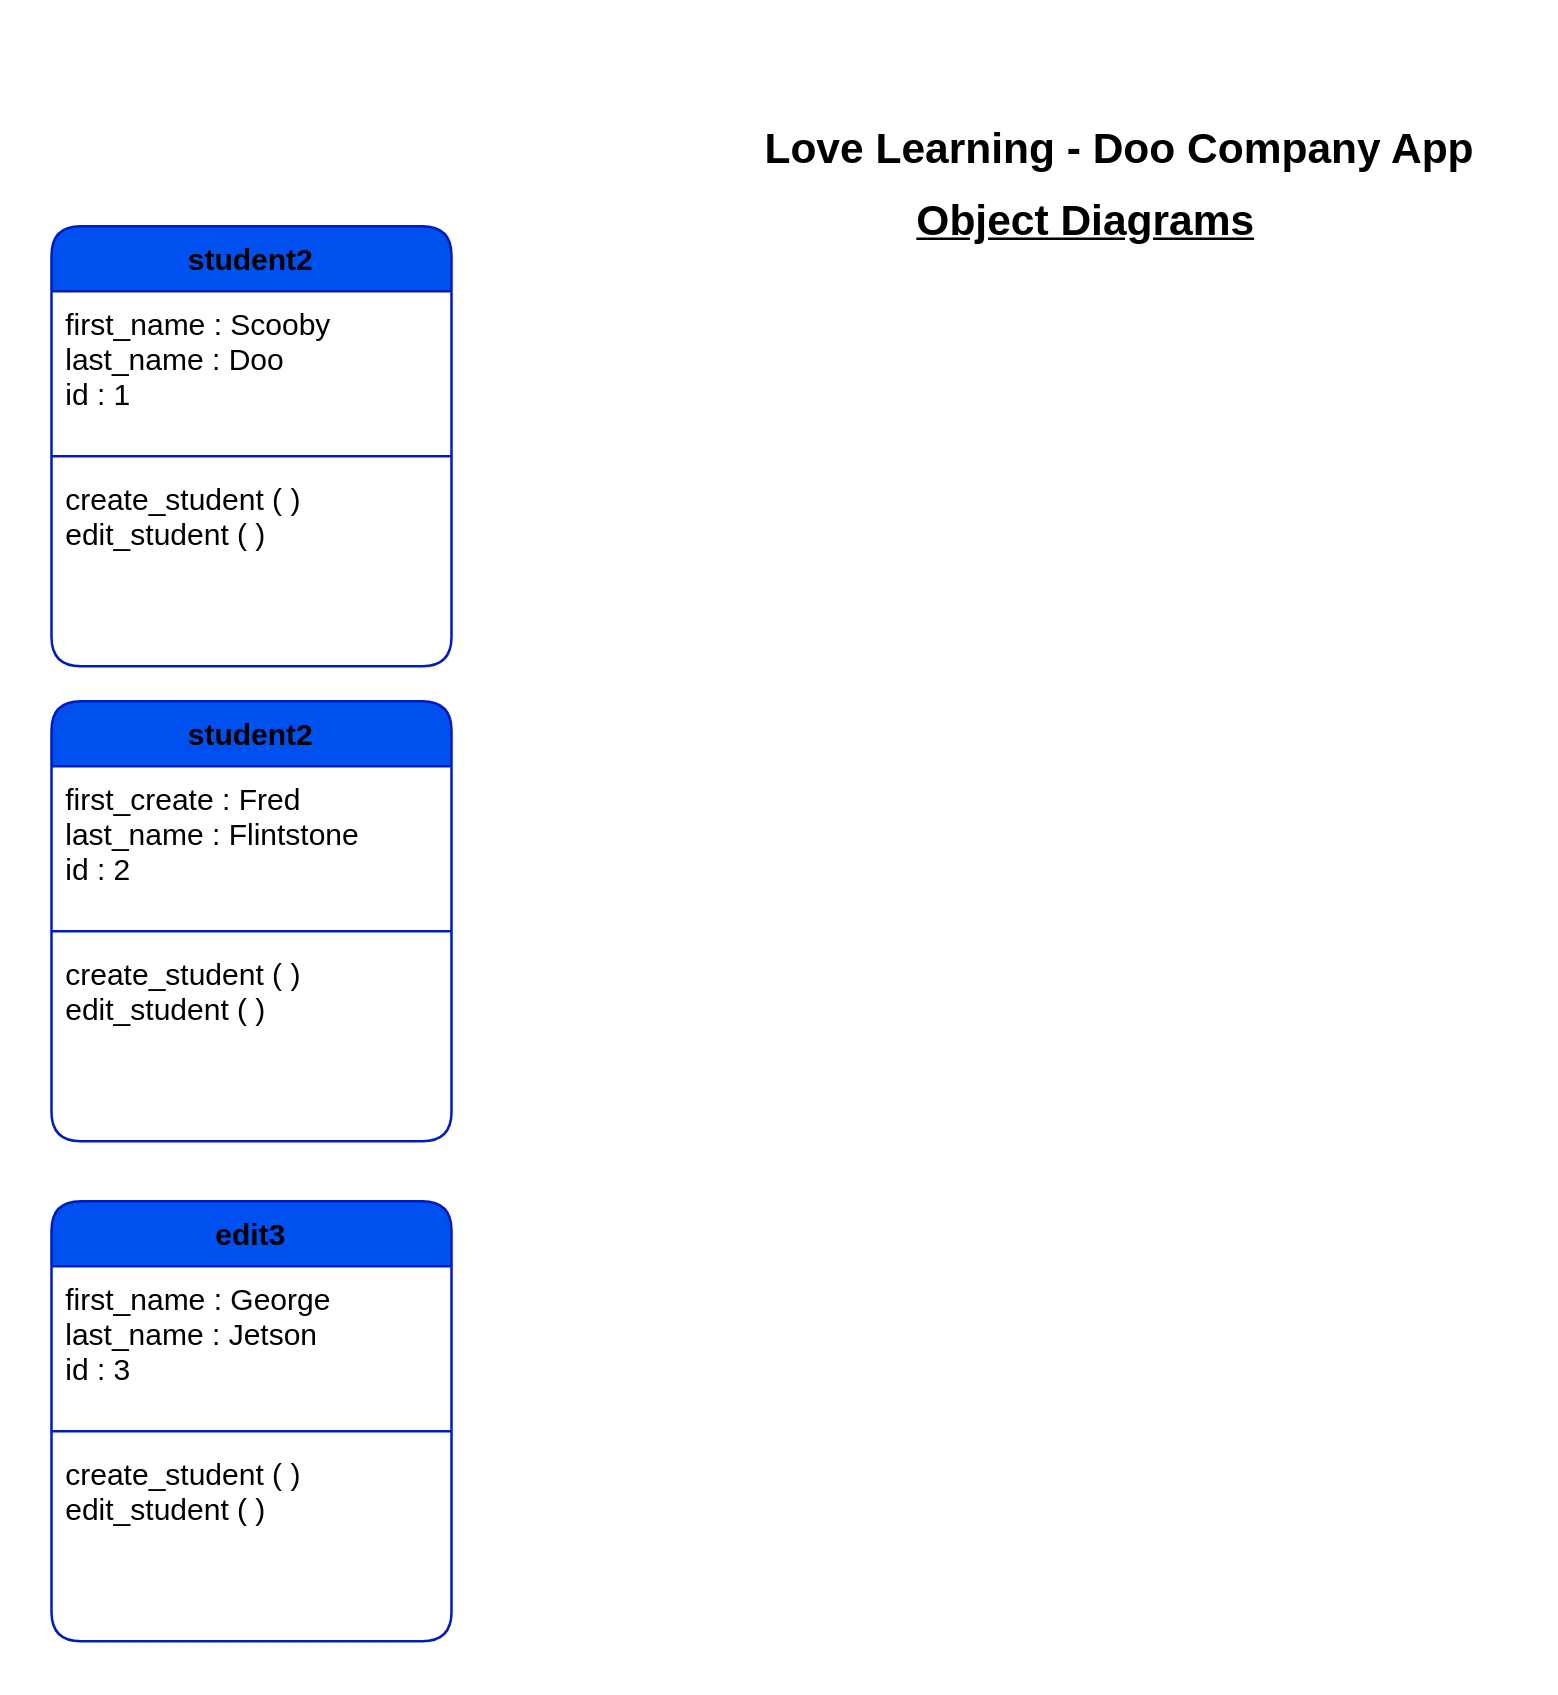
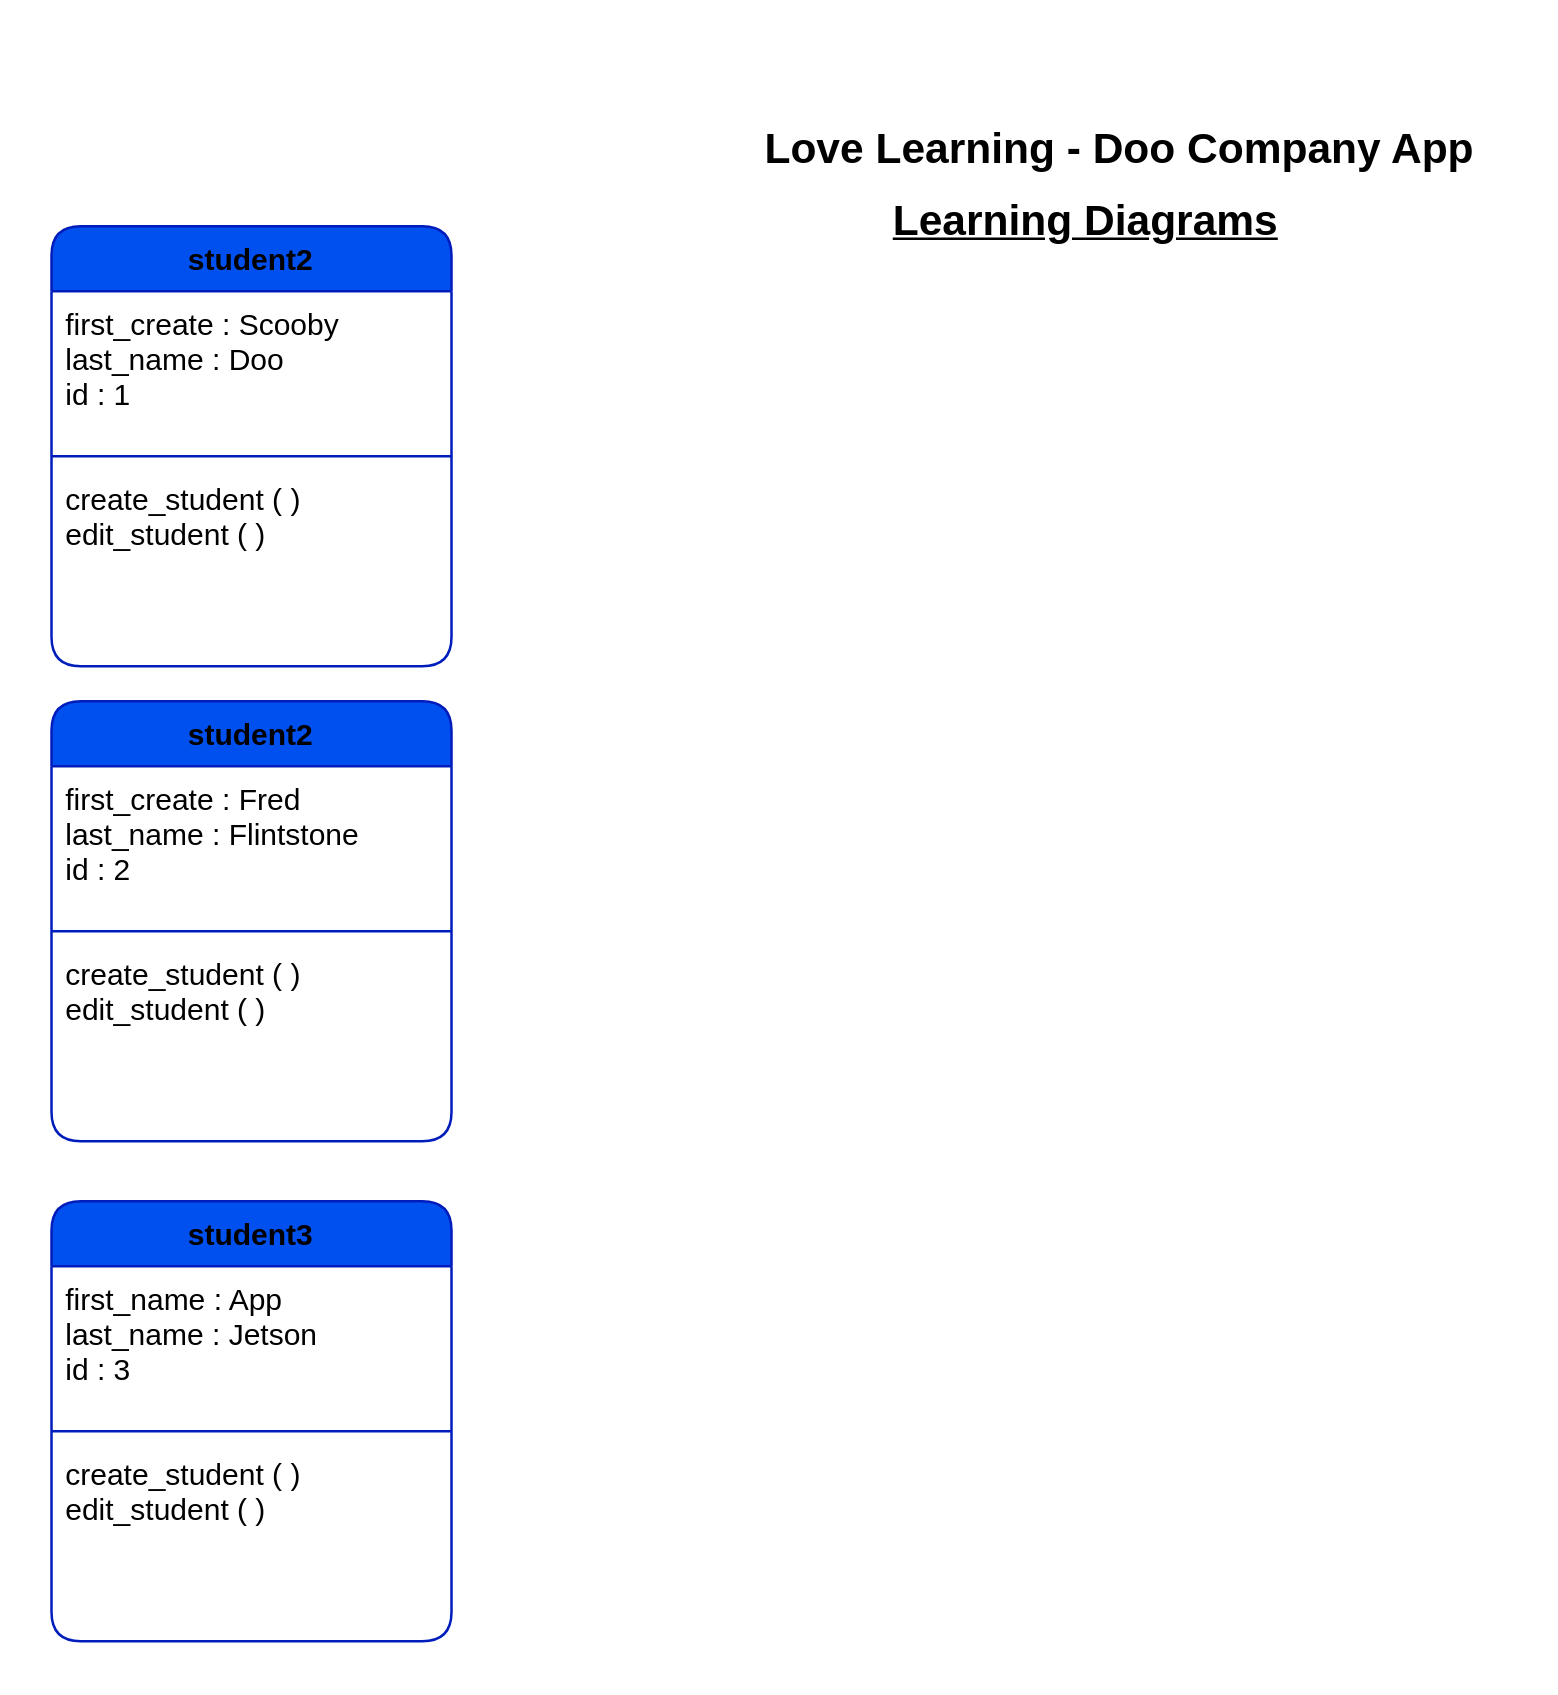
node "Object Diagrams": label "Object Diagrams" -> "Learning Diagrams"
node "first_name : Scooby last_name : Doo id : 1": label "first_name : Scooby last_name : Doo id : 1" -> "first_create : Scooby last_name : Doo id : 1"
node "edit3": label "edit3" -> "student3"
node "first_name : George last_name : Jetson id : 3": label "first_name : George last_name : Jetson id : 3" -> "first_name : App last_name : Jetson id : 3"
